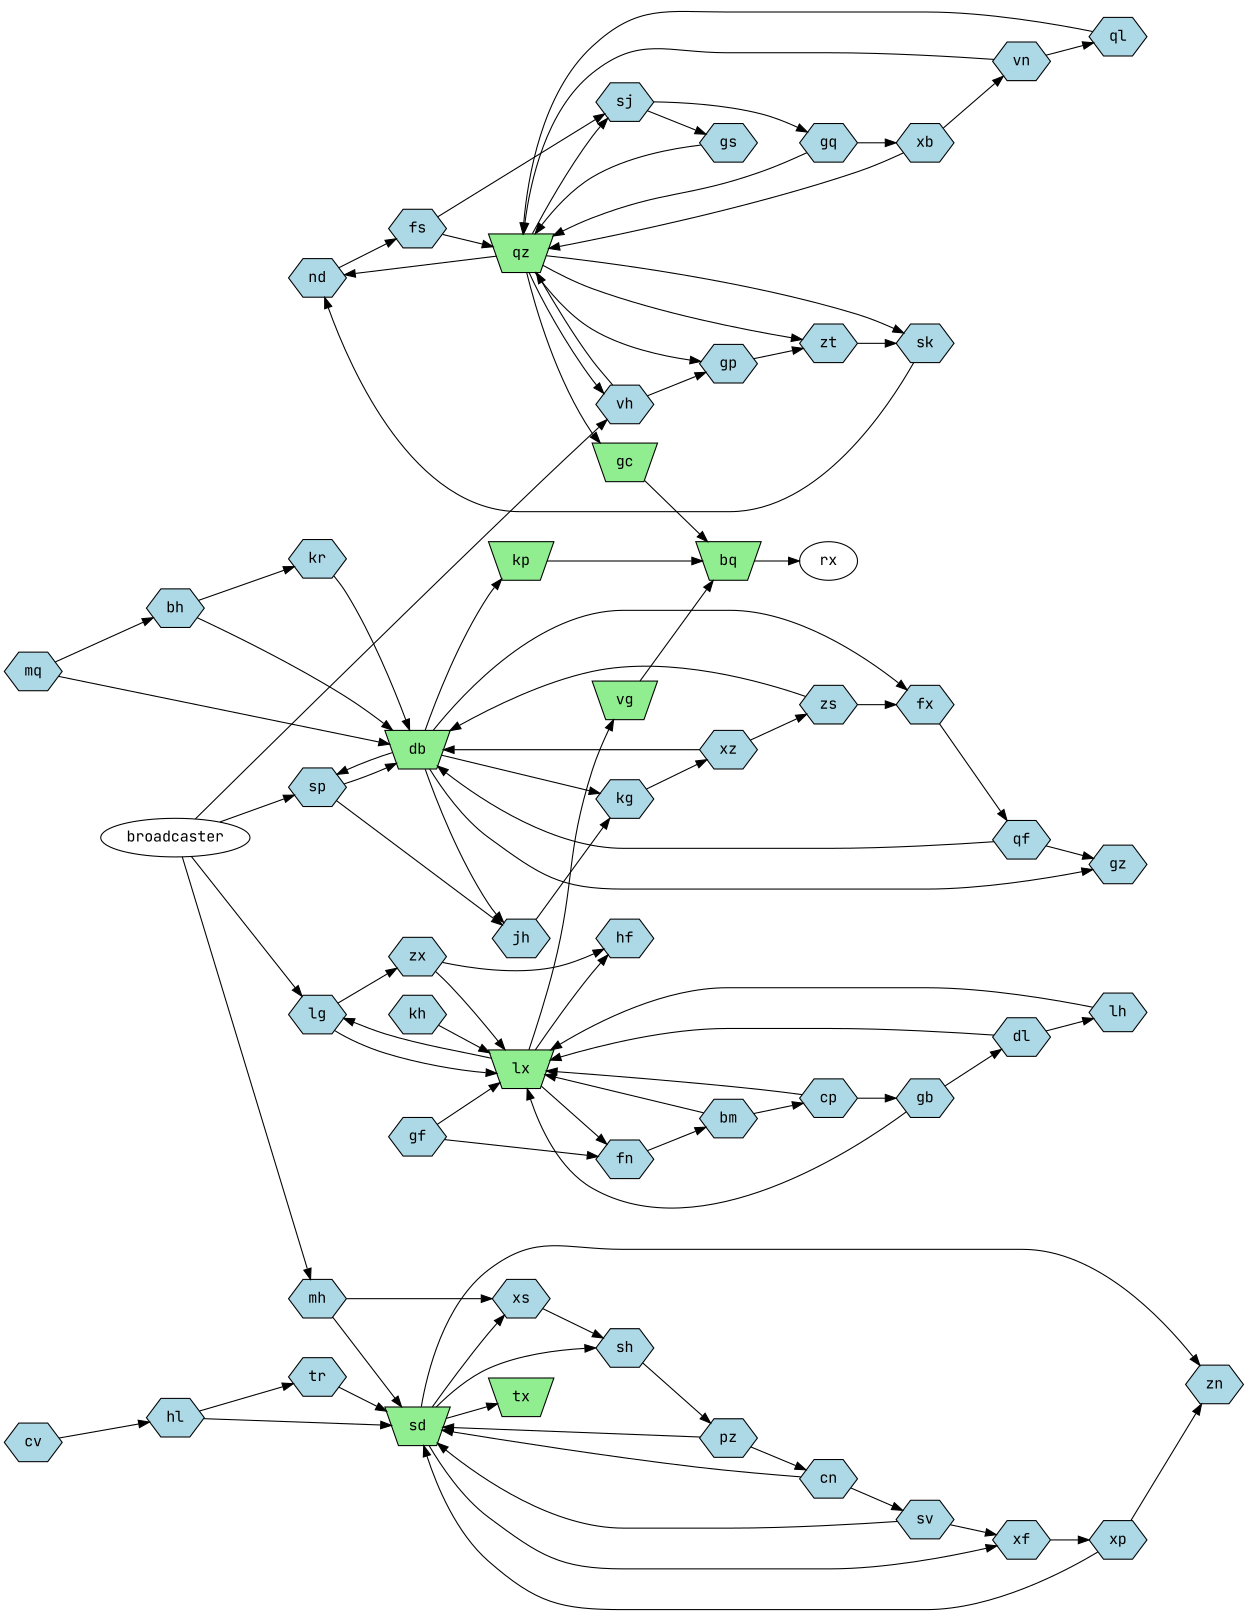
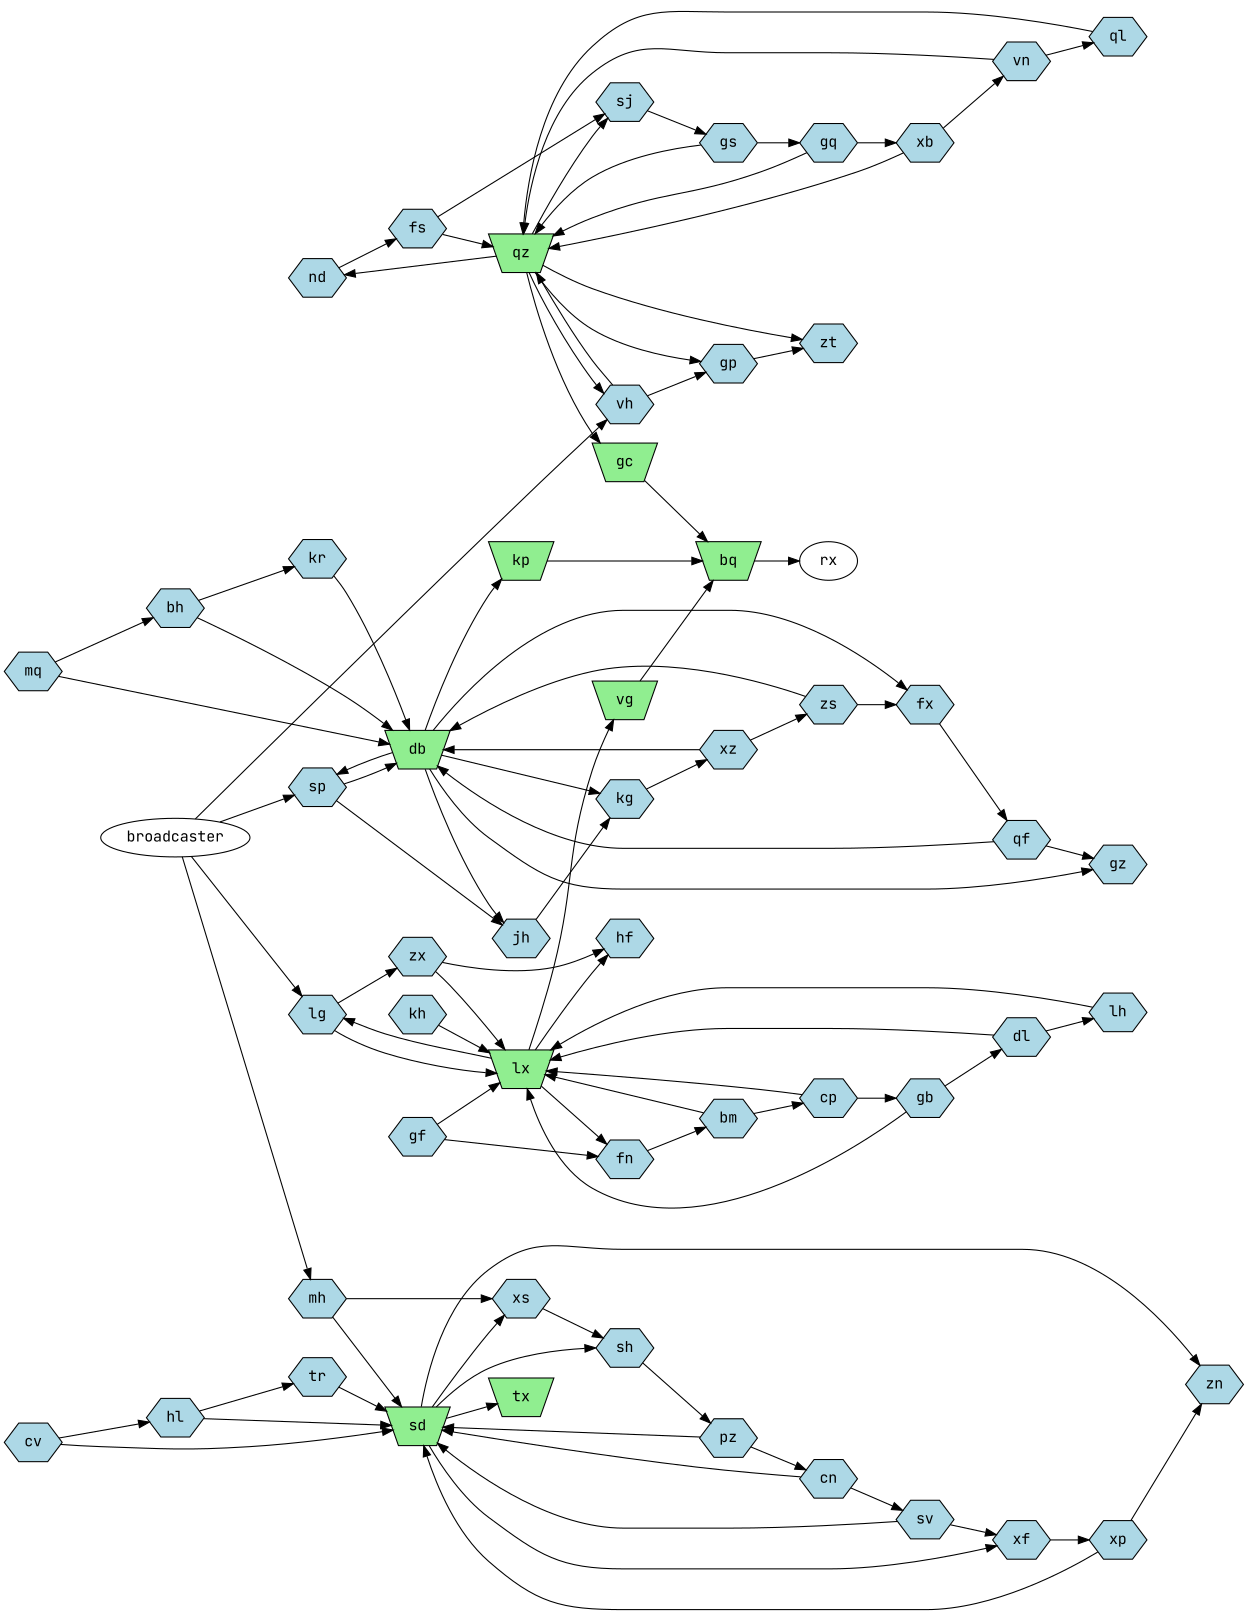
edge "sj" -> "gq": now "gs" -> "gq"
node "sk": removed
edge "cv" -> "sd": added
